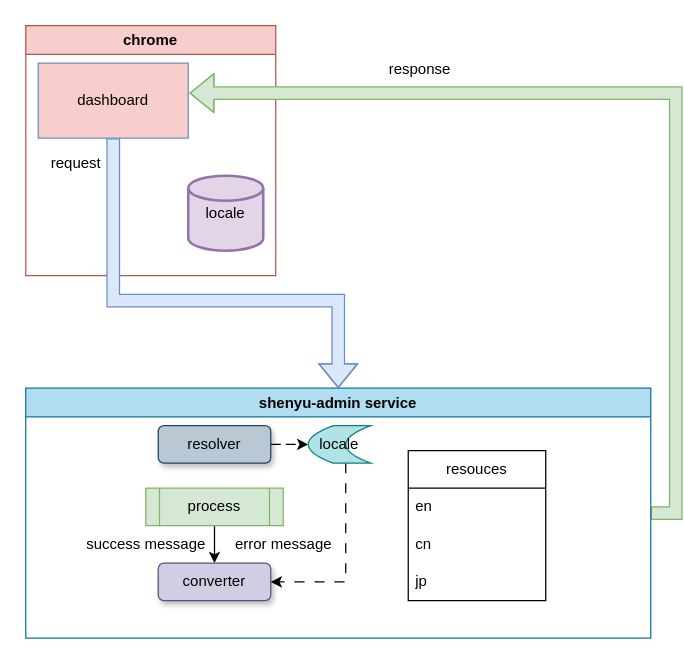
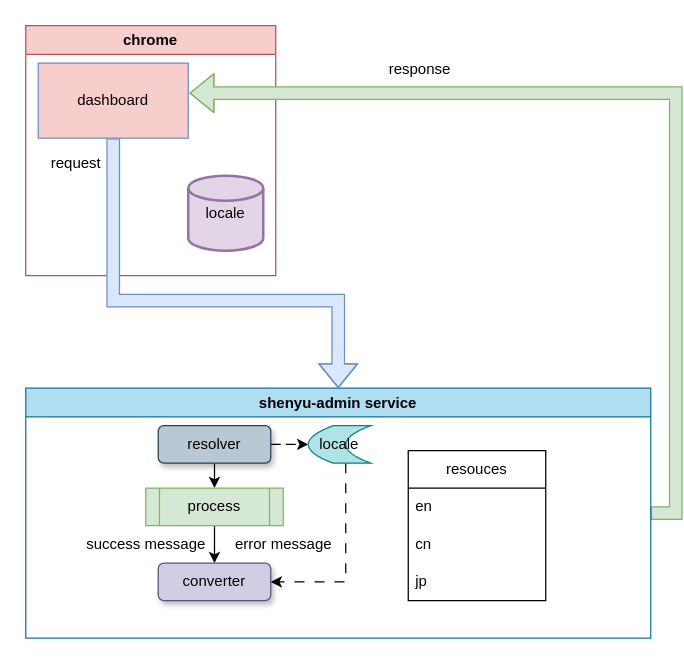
edge "resolver" -> "process": added
